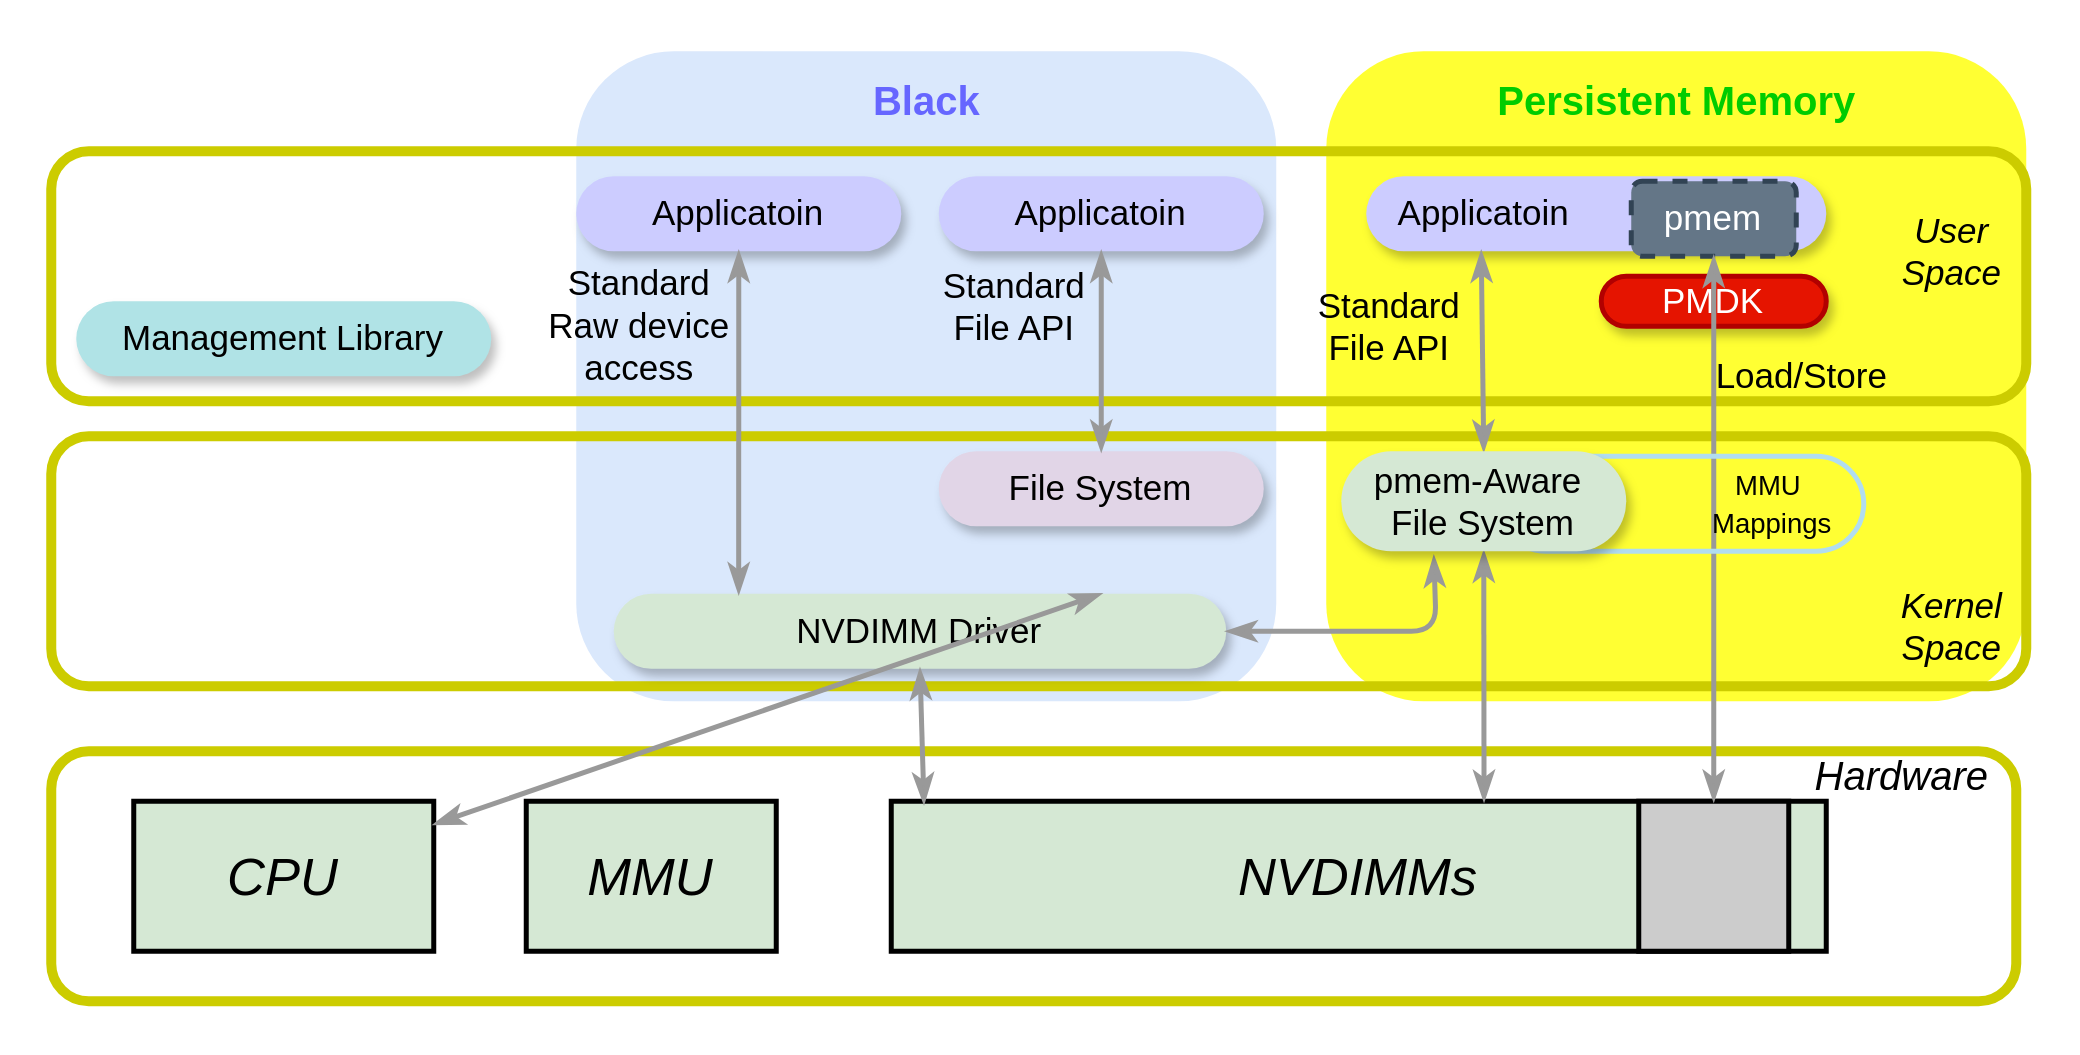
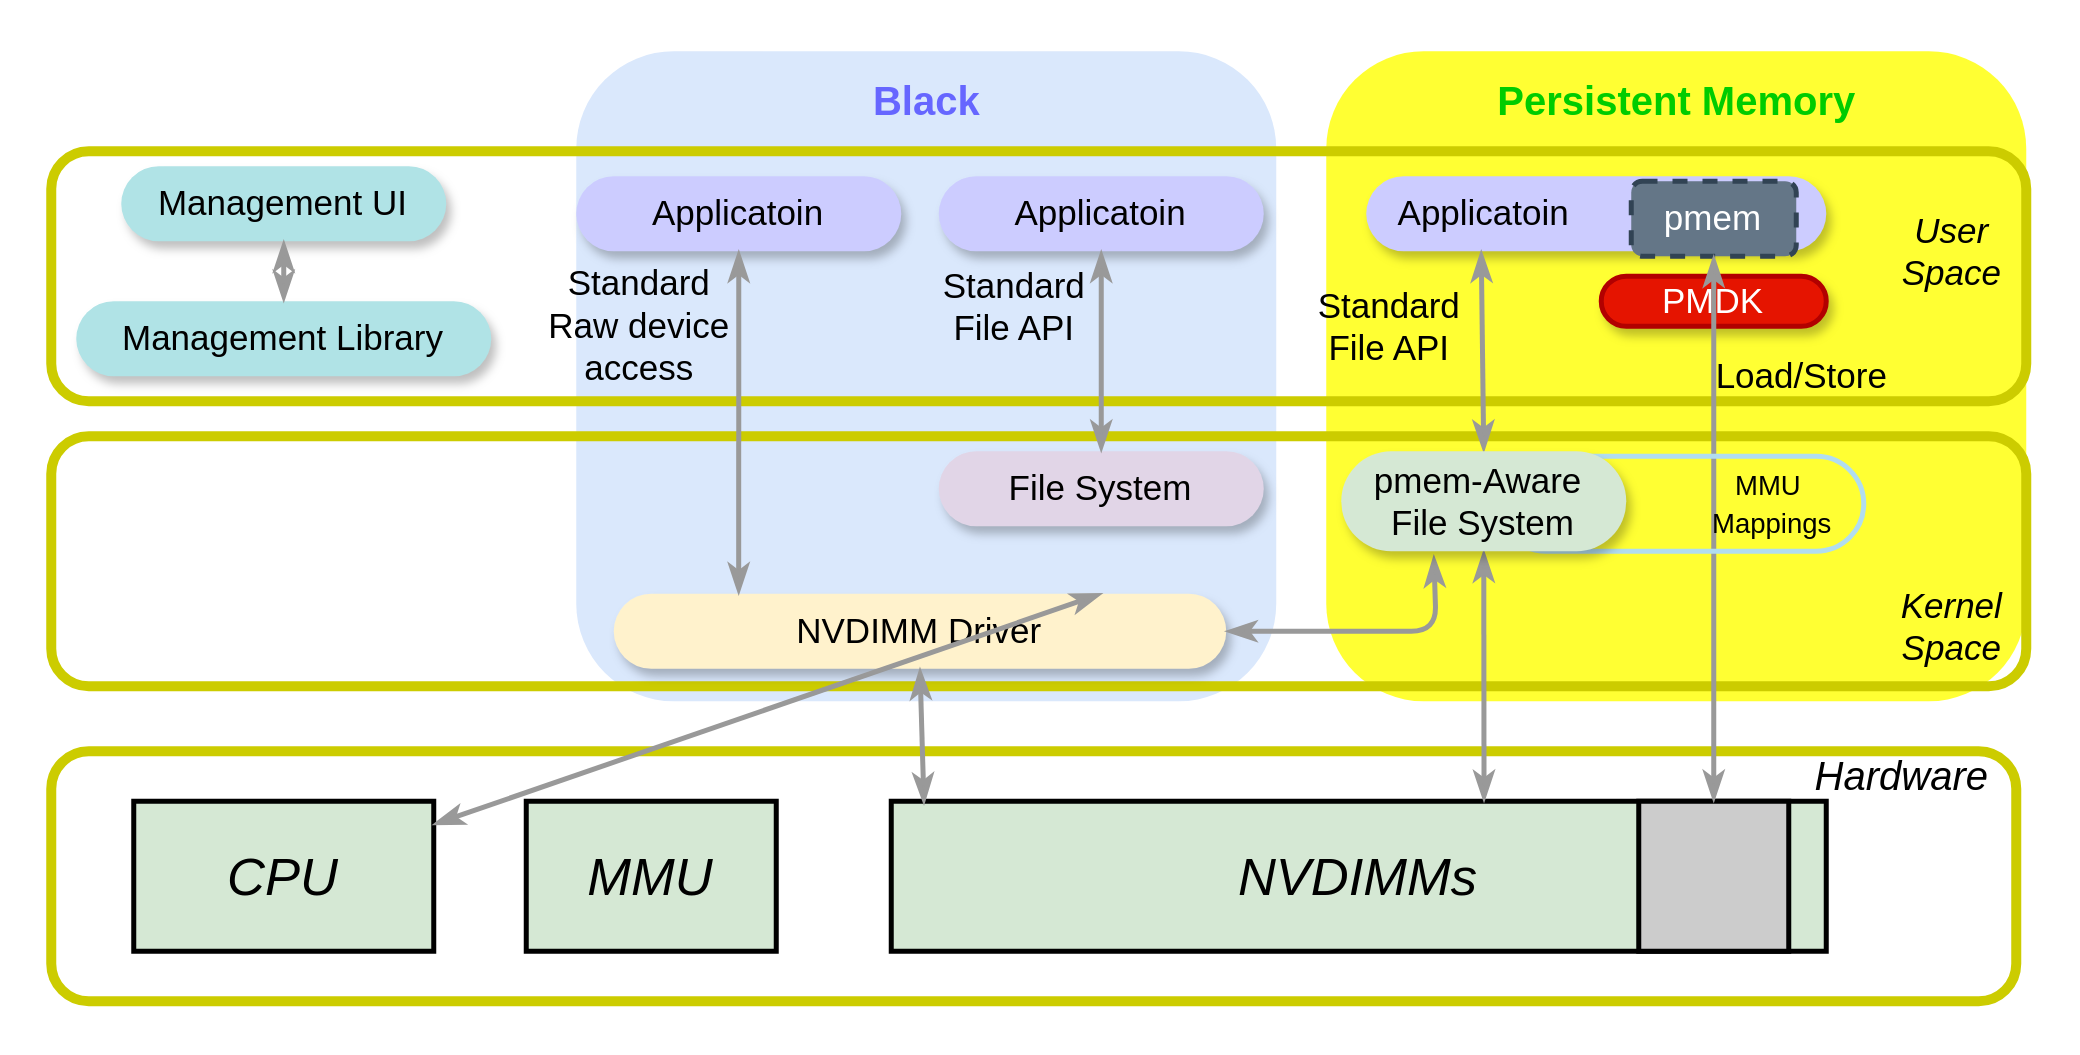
node "Management UI": added
edge "Management UI" -- "Management Library": added
node "NVDIMM Driver": fillcolor #d5e8d4 -> #fff2cc
